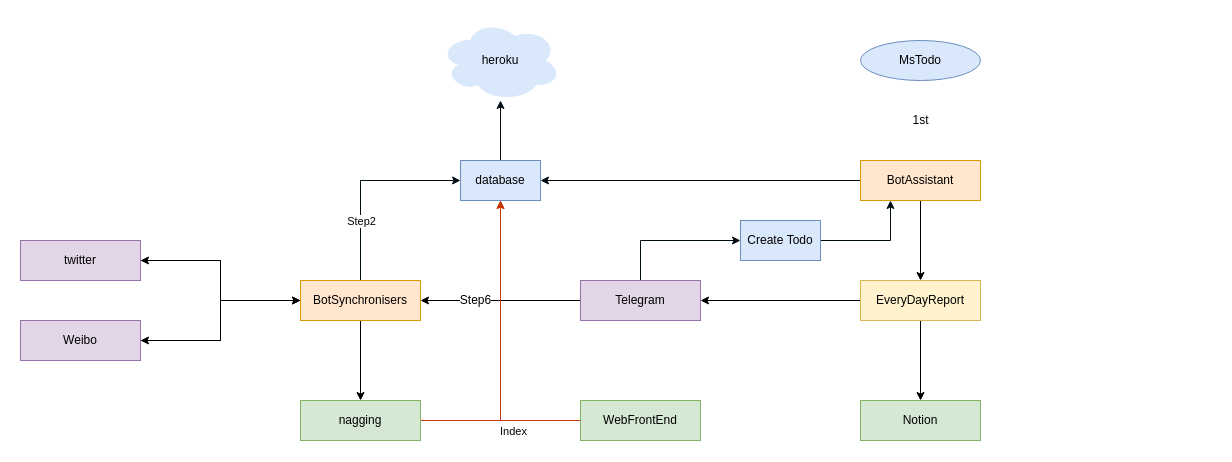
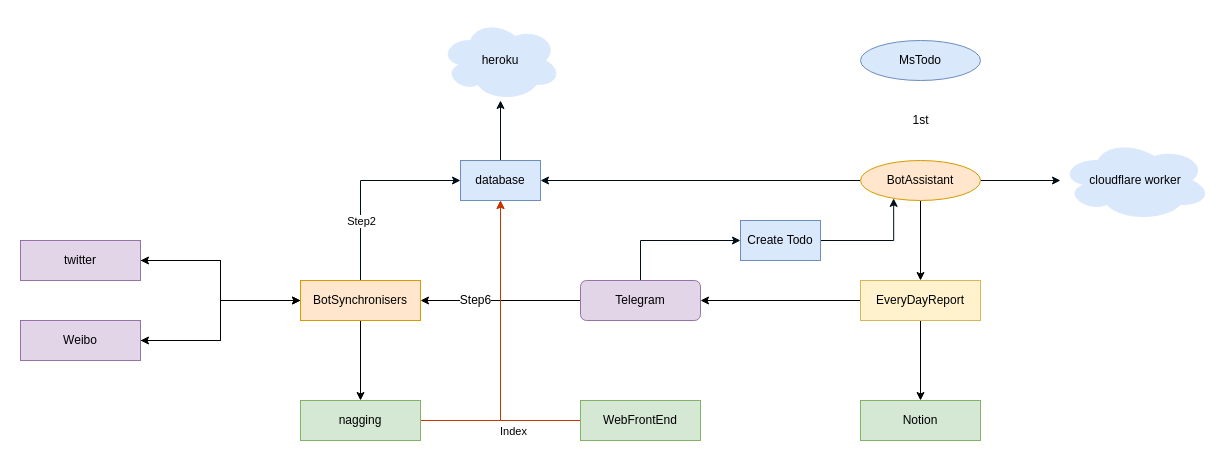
node "BotAssistant": shape rectangle -> ellipse
edge "BotAssistant" -> "cloudflare worker": added
node "cloudflare worker": added
node "Telegram": shape rectangle -> rounded rectangle
